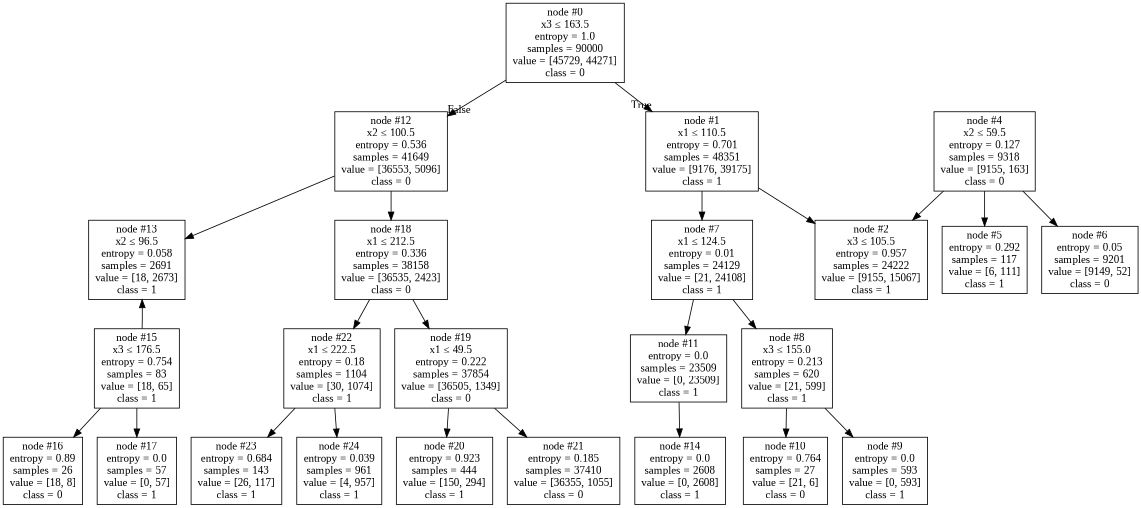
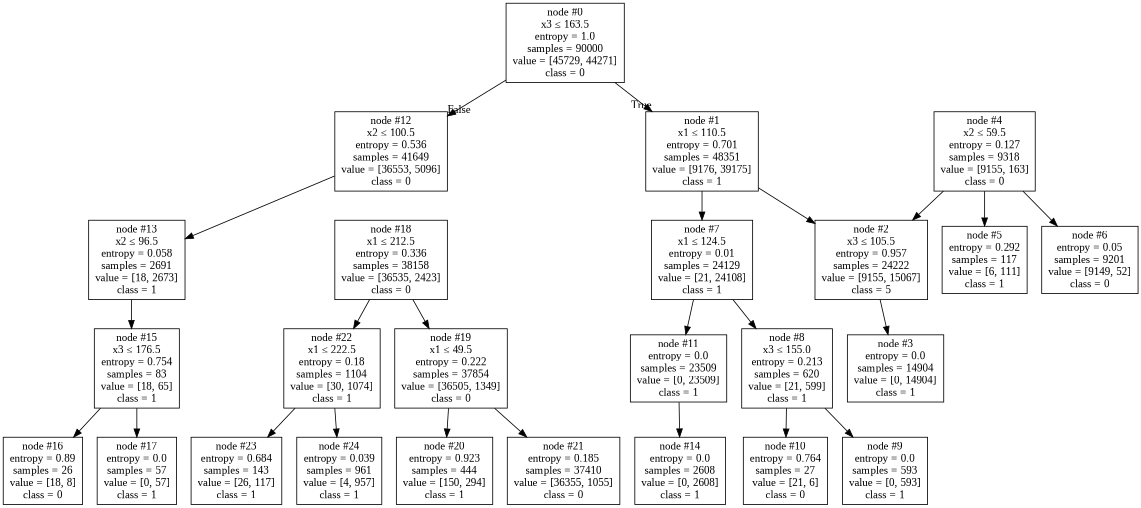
edge "node #12" -> "node #18": removed
node "node #2": text "class = 1" -> "class = 5"
edge "node #15" -> "node #13": reversed
node "node #3": added
